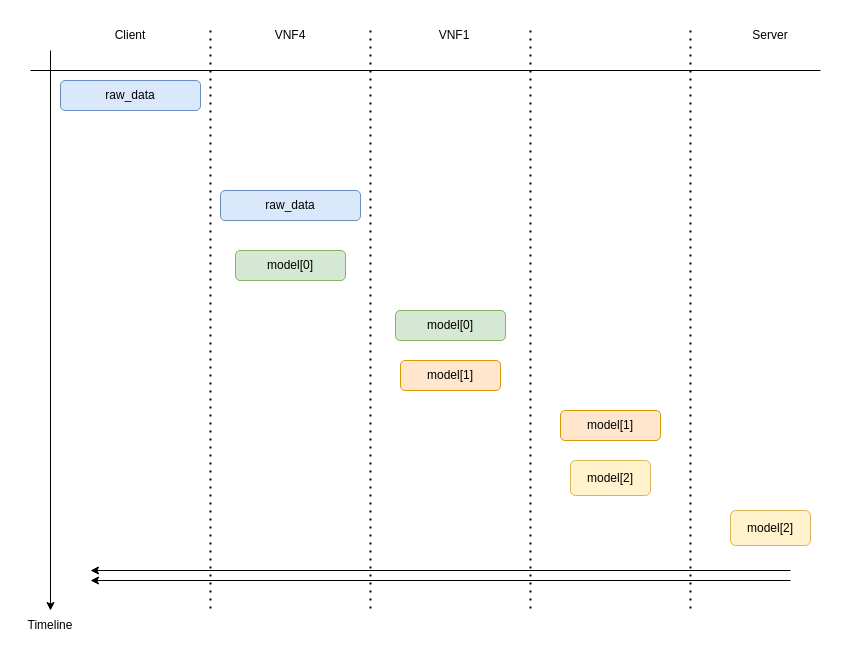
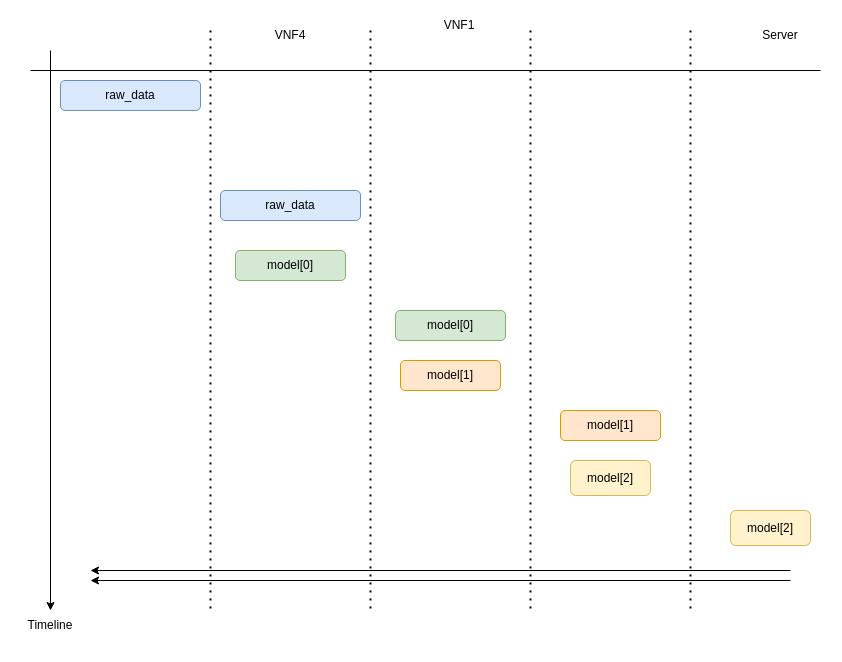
node "Client": removed
node "VNF1": moved (455, 36) -> (460, 26)
node "Server": moved (771, 36) -> (781, 36)
